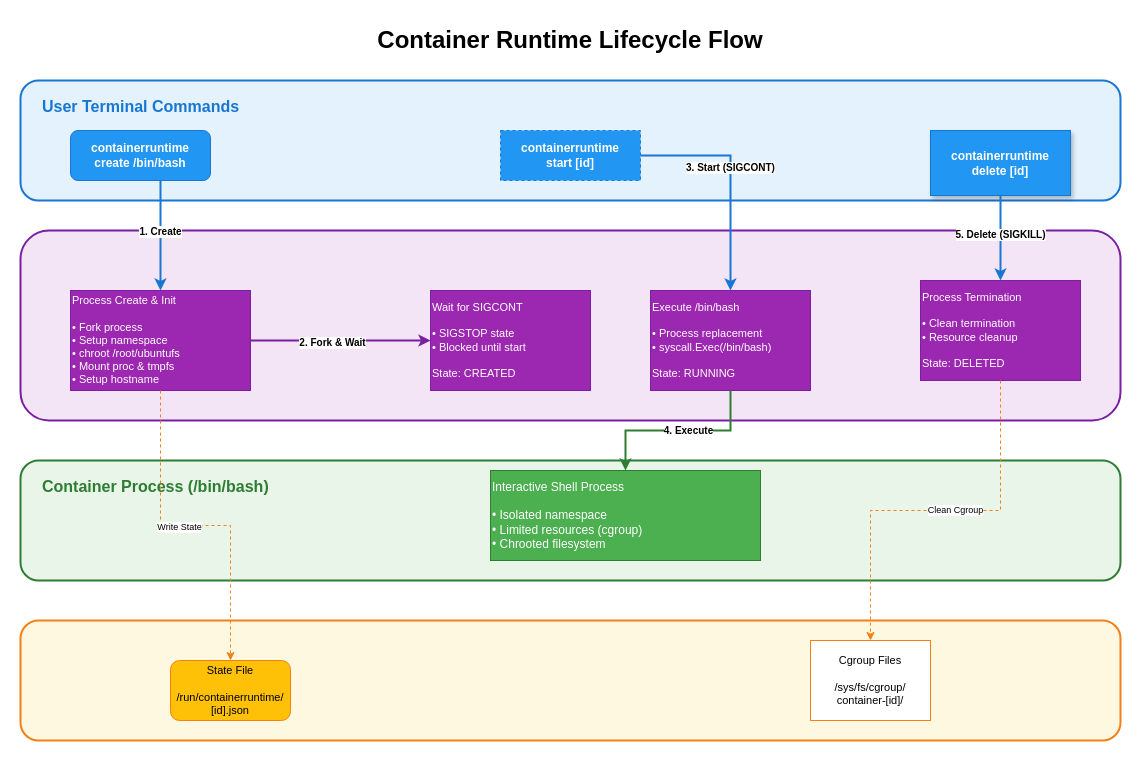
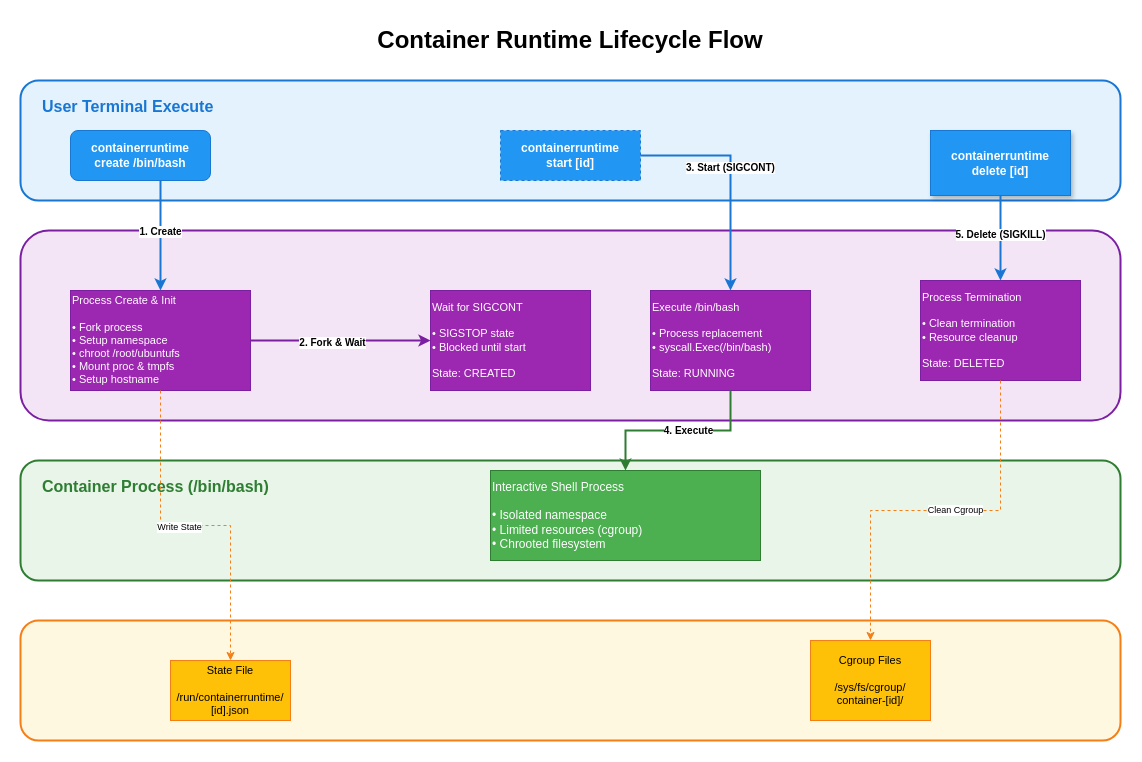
node "User Terminal Commands": label "User Terminal Commands" -> "User Terminal Execute"
node "Cgroup Files /sys/fs/cgroup/ container-[id]/": fillcolor #ffffff -> #ffc107
node "State File /run/containerruntime/ [id].json": shape rounded rectangle -> rectangle
